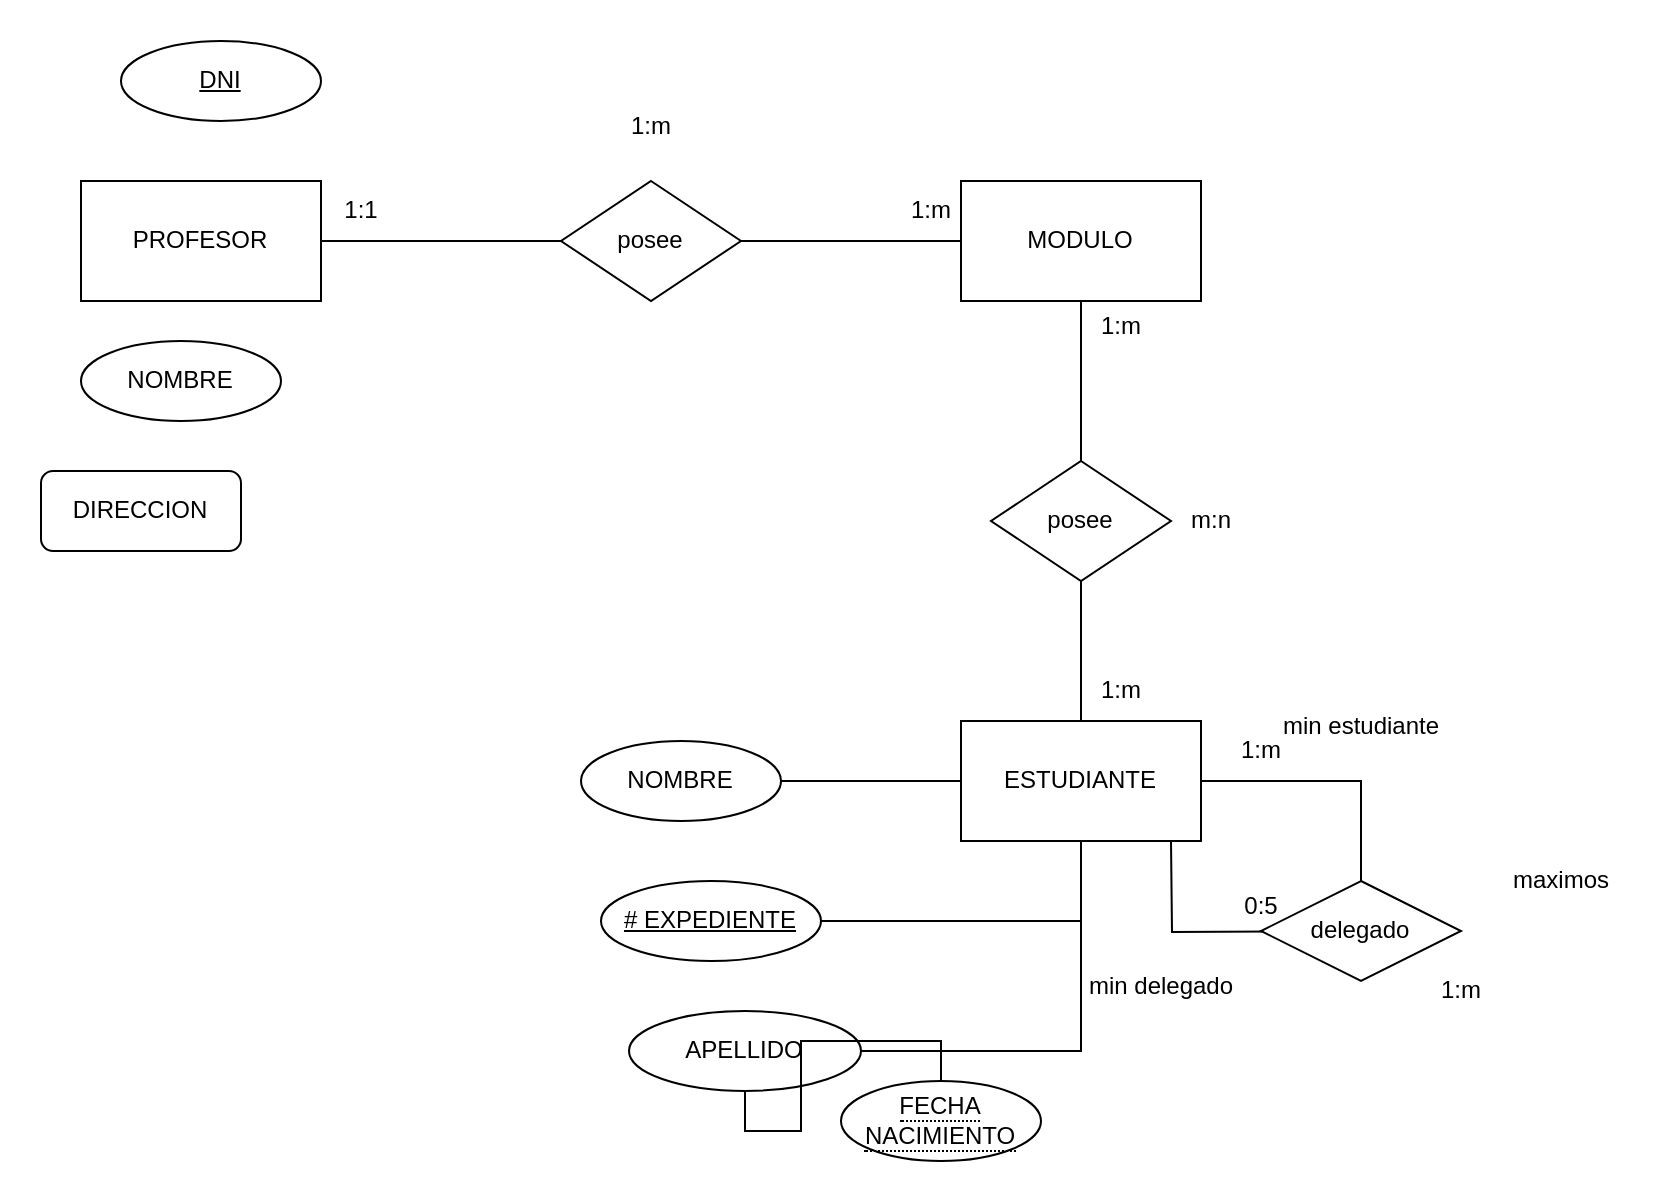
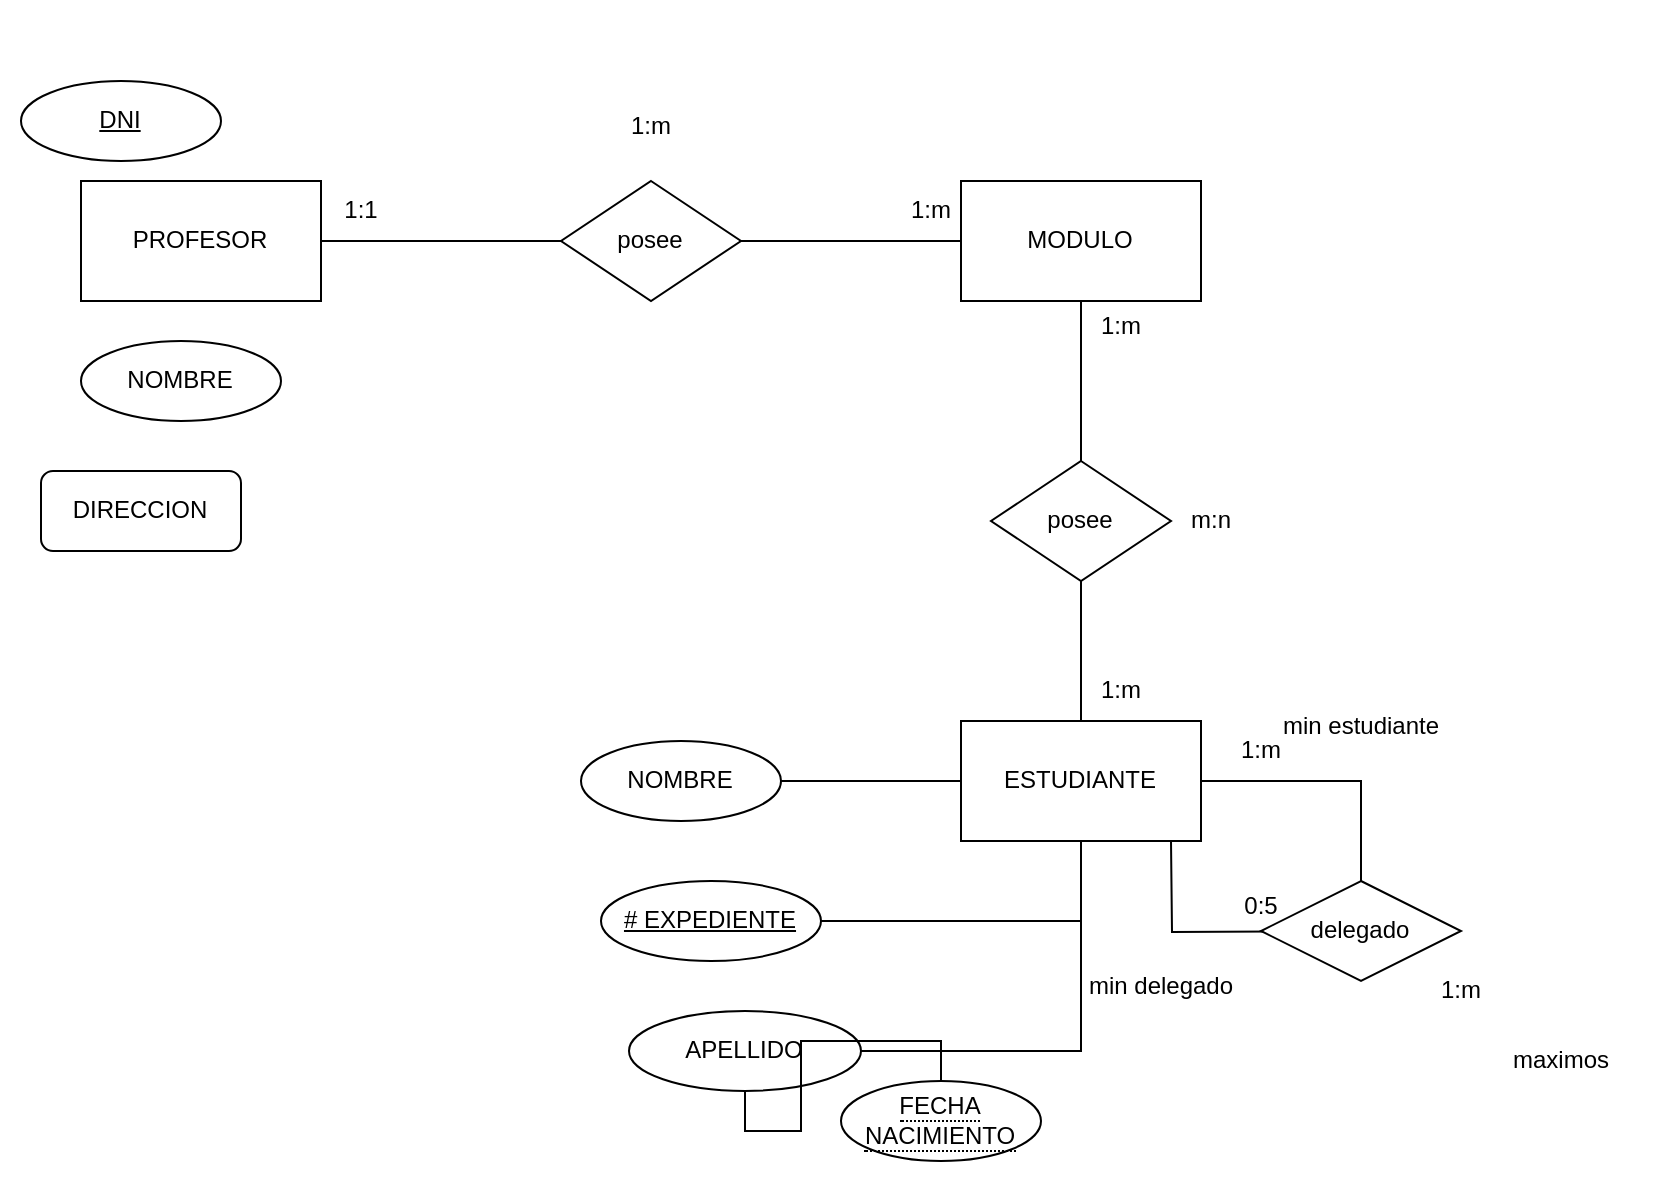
node "DNI": moved (221, 81) -> (121, 121)
node "maximos": moved (1561, 881) -> (1561, 1061)
